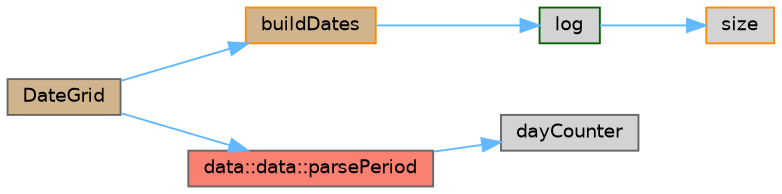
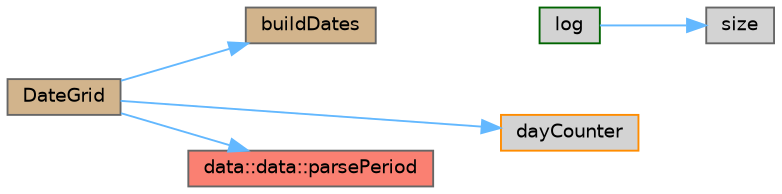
node "buildDates": color darkorange -> gray40
edge "buildDates" -> "log": removed
node "size": color darkorange -> gray40
node "dayCounter": color gray40 -> darkorange
edge "data::data::parsePeriod" -> "dayCounter": now "DateGrid" -> "dayCounter"
